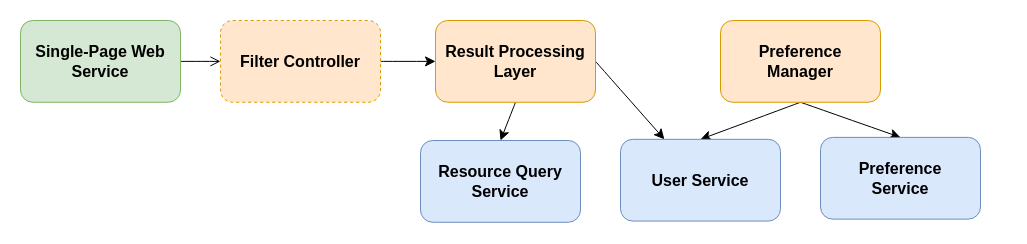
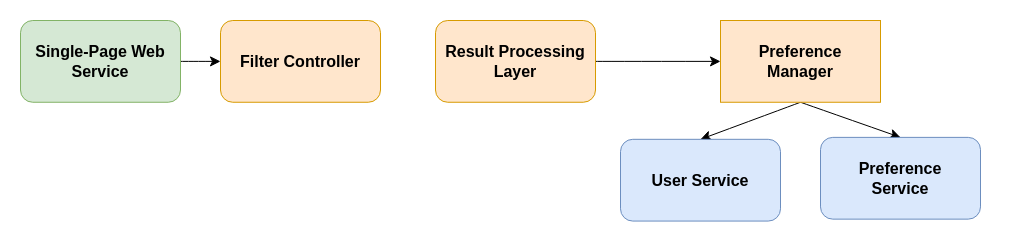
edge "Single-Page Web Service" -> "Filter Controller": arrowhead open -> classic
node "Filter Controller": style dashed -> solid
edge "Filter Controller" -> "Result Processing Layer": removed
node "Preference Manager": shape rounded rectangle -> rectangle
edge "Result Processing Layer" -> "User Service": now "Result Processing Layer" -> "Preference Manager"
edge "Result Processing Layer" -> "Resource Query Service": removed
node "Resource Query Service": removed
